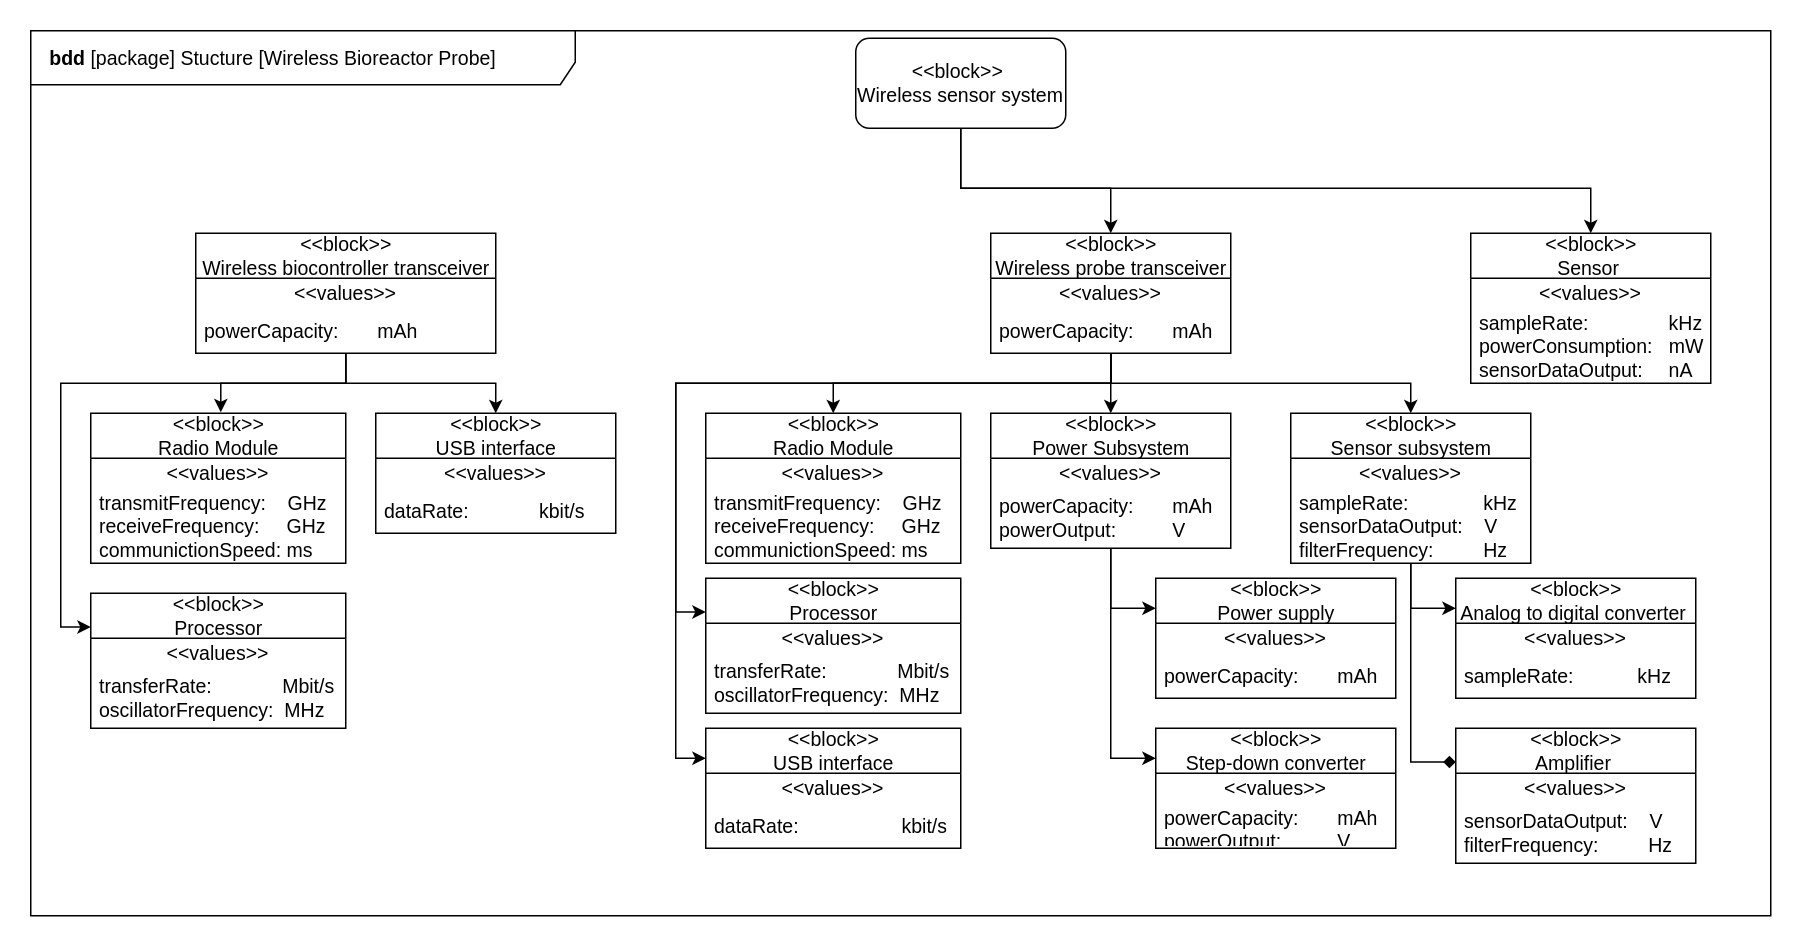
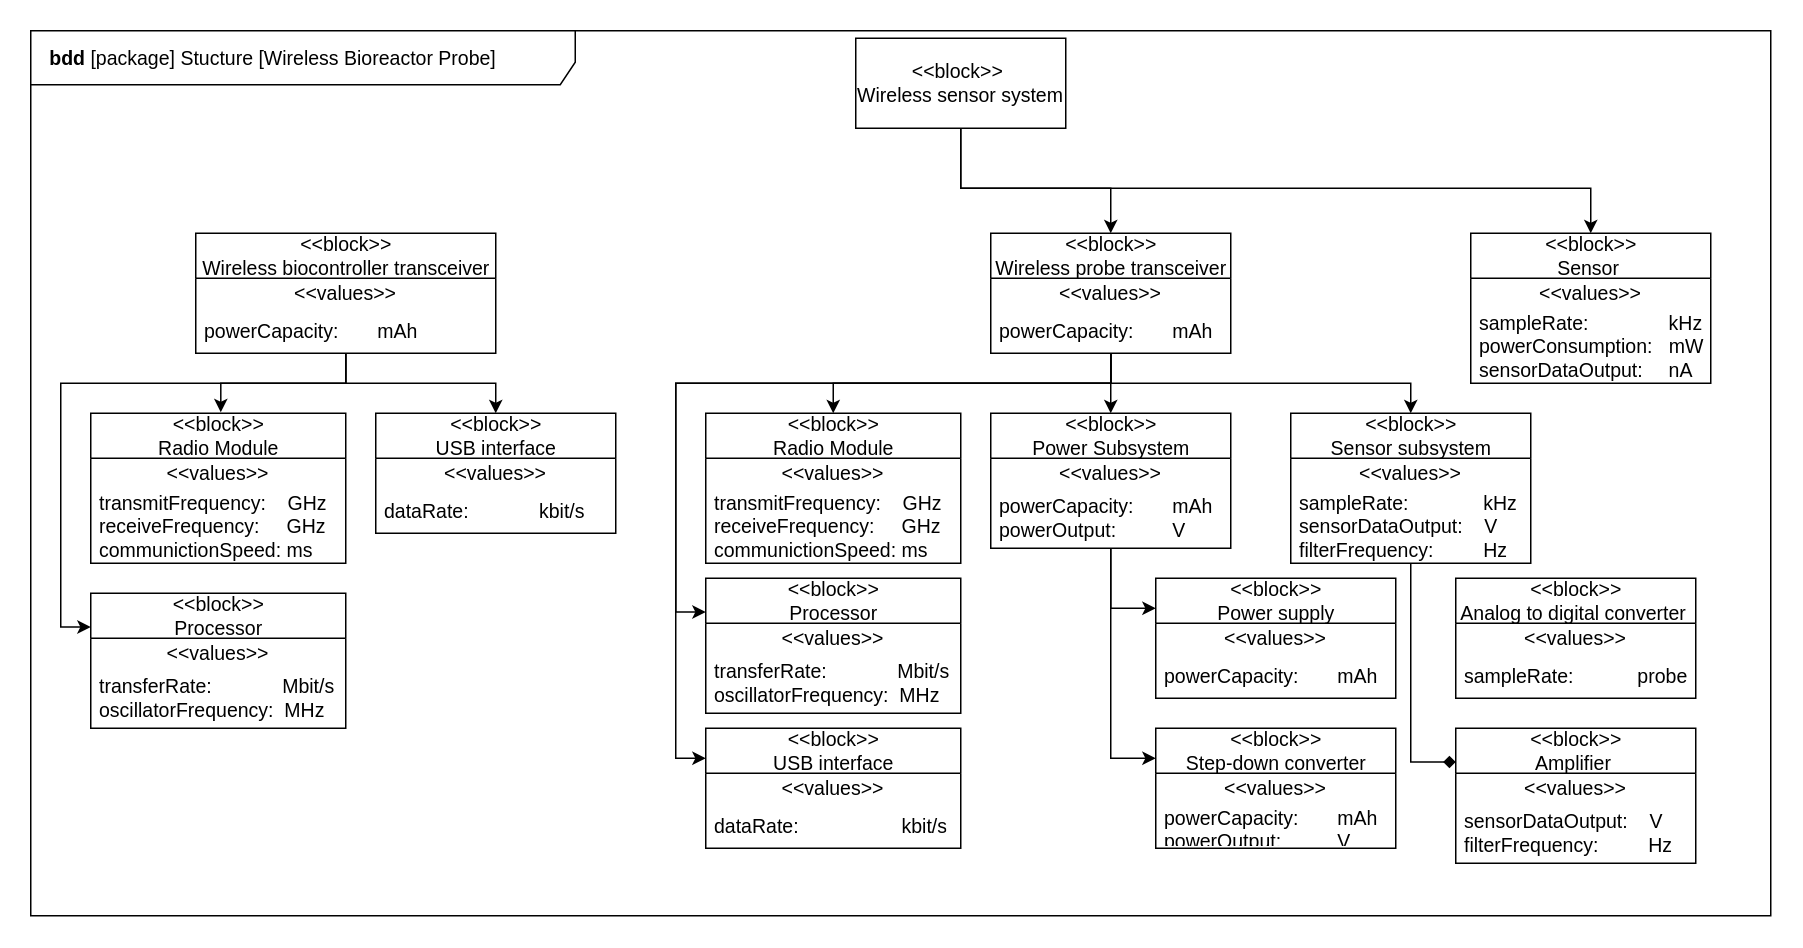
node "<<block>> Wireless sensor system": shape rounded rectangle -> rectangle
edge "<<block>>Sensor subsystem" -> "<<block>>Analog to digital converter": removed
node "sampleRate: kHz": label "sampleRate: kHz" -> "sampleRate: probe"
